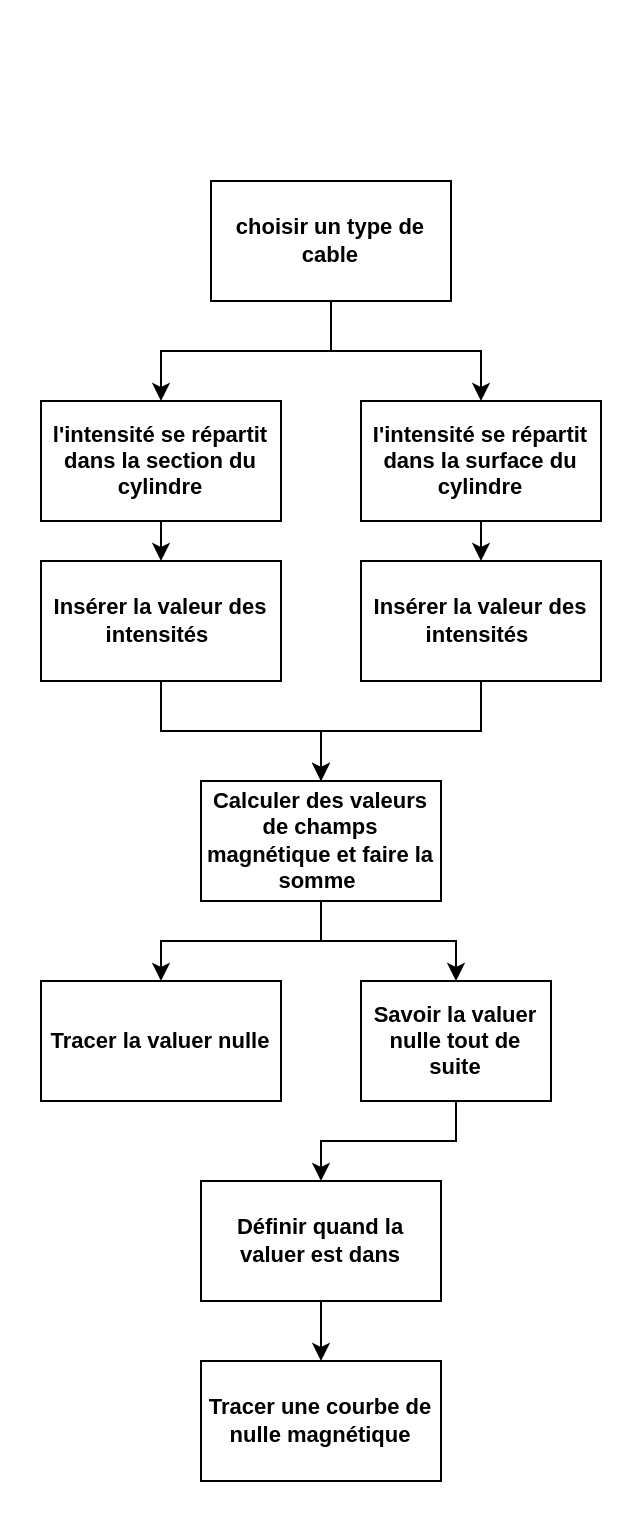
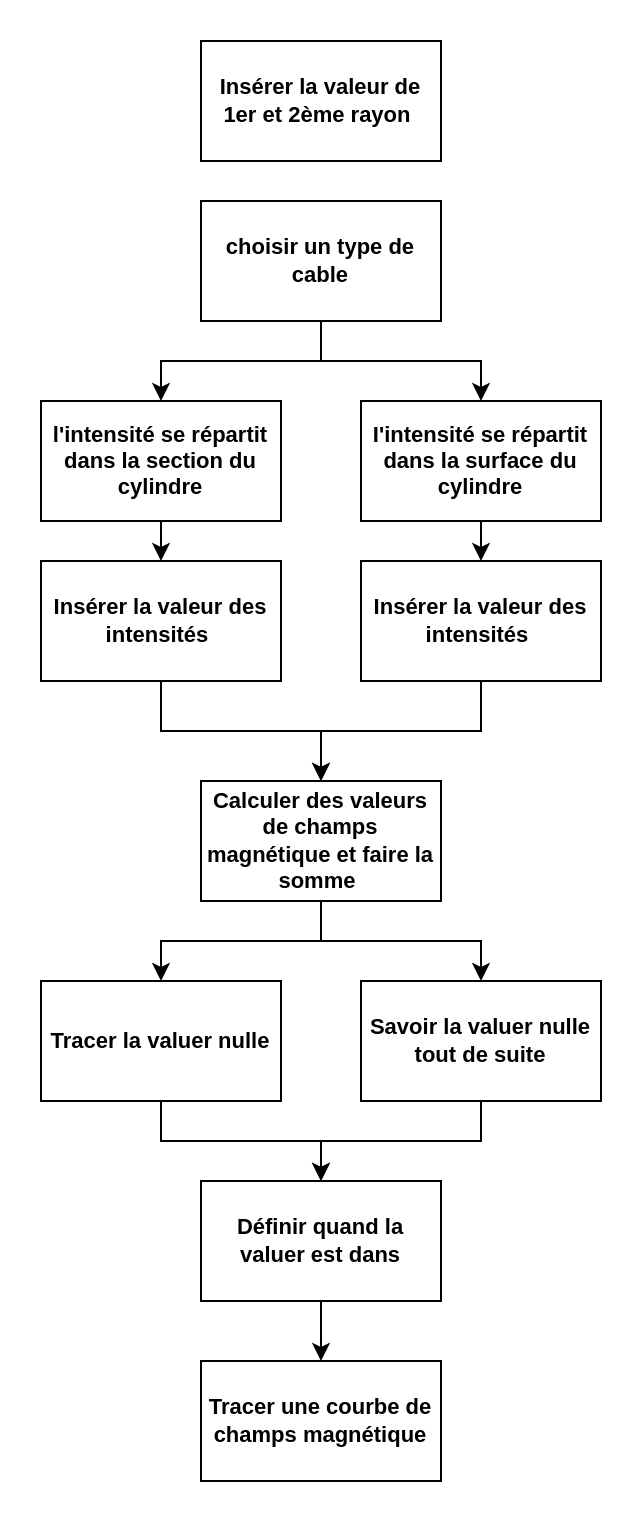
node "Insérer la valeur de 1er et 2ème rayon": added
node "choisir un type de cable": moved (331, 241) -> (321, 261)
node "Savoir la valuer nulle tout de suite": size 190x120 -> 240x120
edge "Tracer la valuer nulle" -> "Définir quand la valuer est dans": added
node "Tracer une courbe de nulle magnétique": label "Tracer une courbe de nulle magnétique" -> "Tracer une courbe de champs magnétique"
